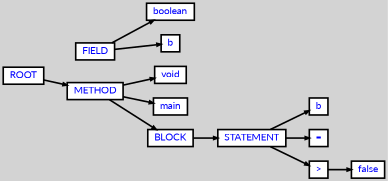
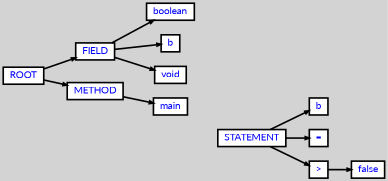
edge "ROOT" -> "FIELD": added
edge "METHOD" -> "void": now "FIELD" -> "void"
node "BLOCK": removed
